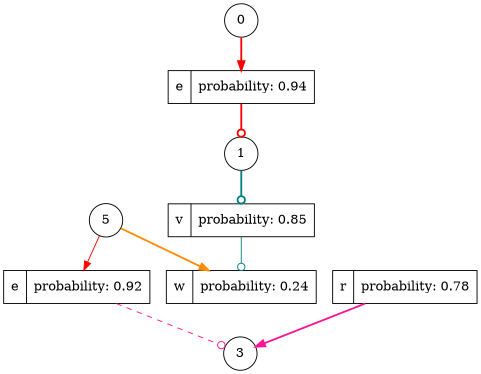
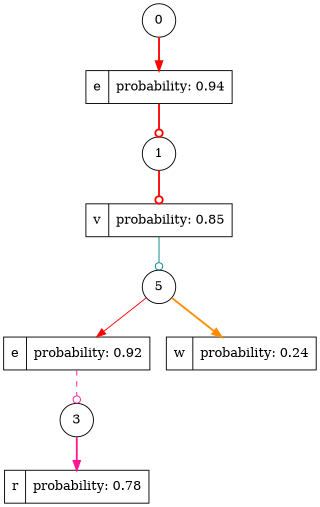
edge "1" -> "v": color teal -> red
edge "v" -> "w": now "v" -> "5"
edge "r" -> "3": reversed
